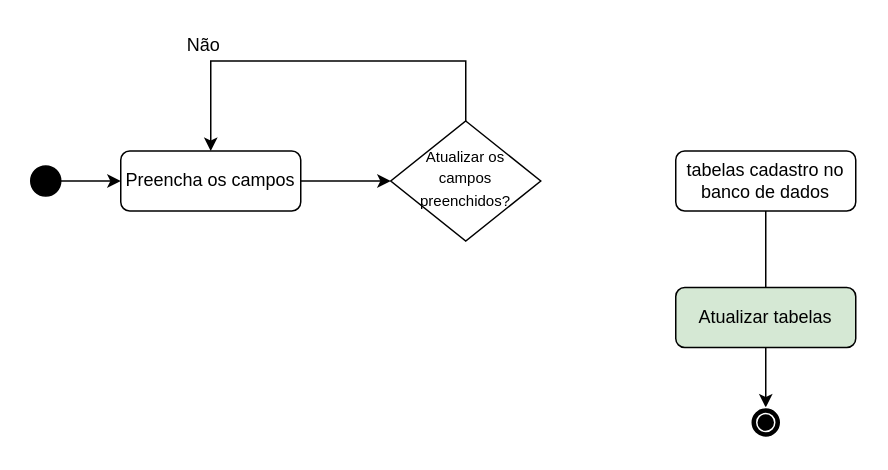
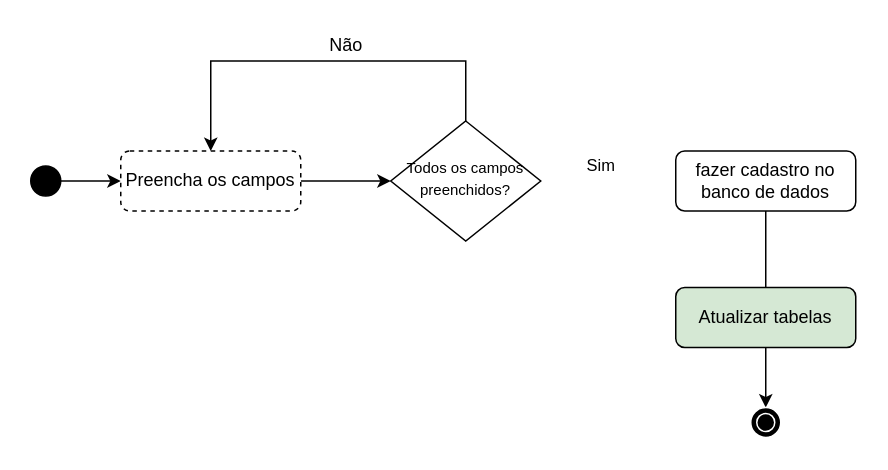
node "Não": moved (203, 46) -> (346, 46)
node "Sim": added
node "Atualizar os campos preenchidos?": label "Atualizar os campos preenchidos?" -> "Todos os campos preenchidos?"
node "Preencha os campos": style solid -> dashed
node "tabelas cadastro no banco de dados": label "tabelas cadastro no banco de dados" -> "fazer cadastro no banco de dados"
